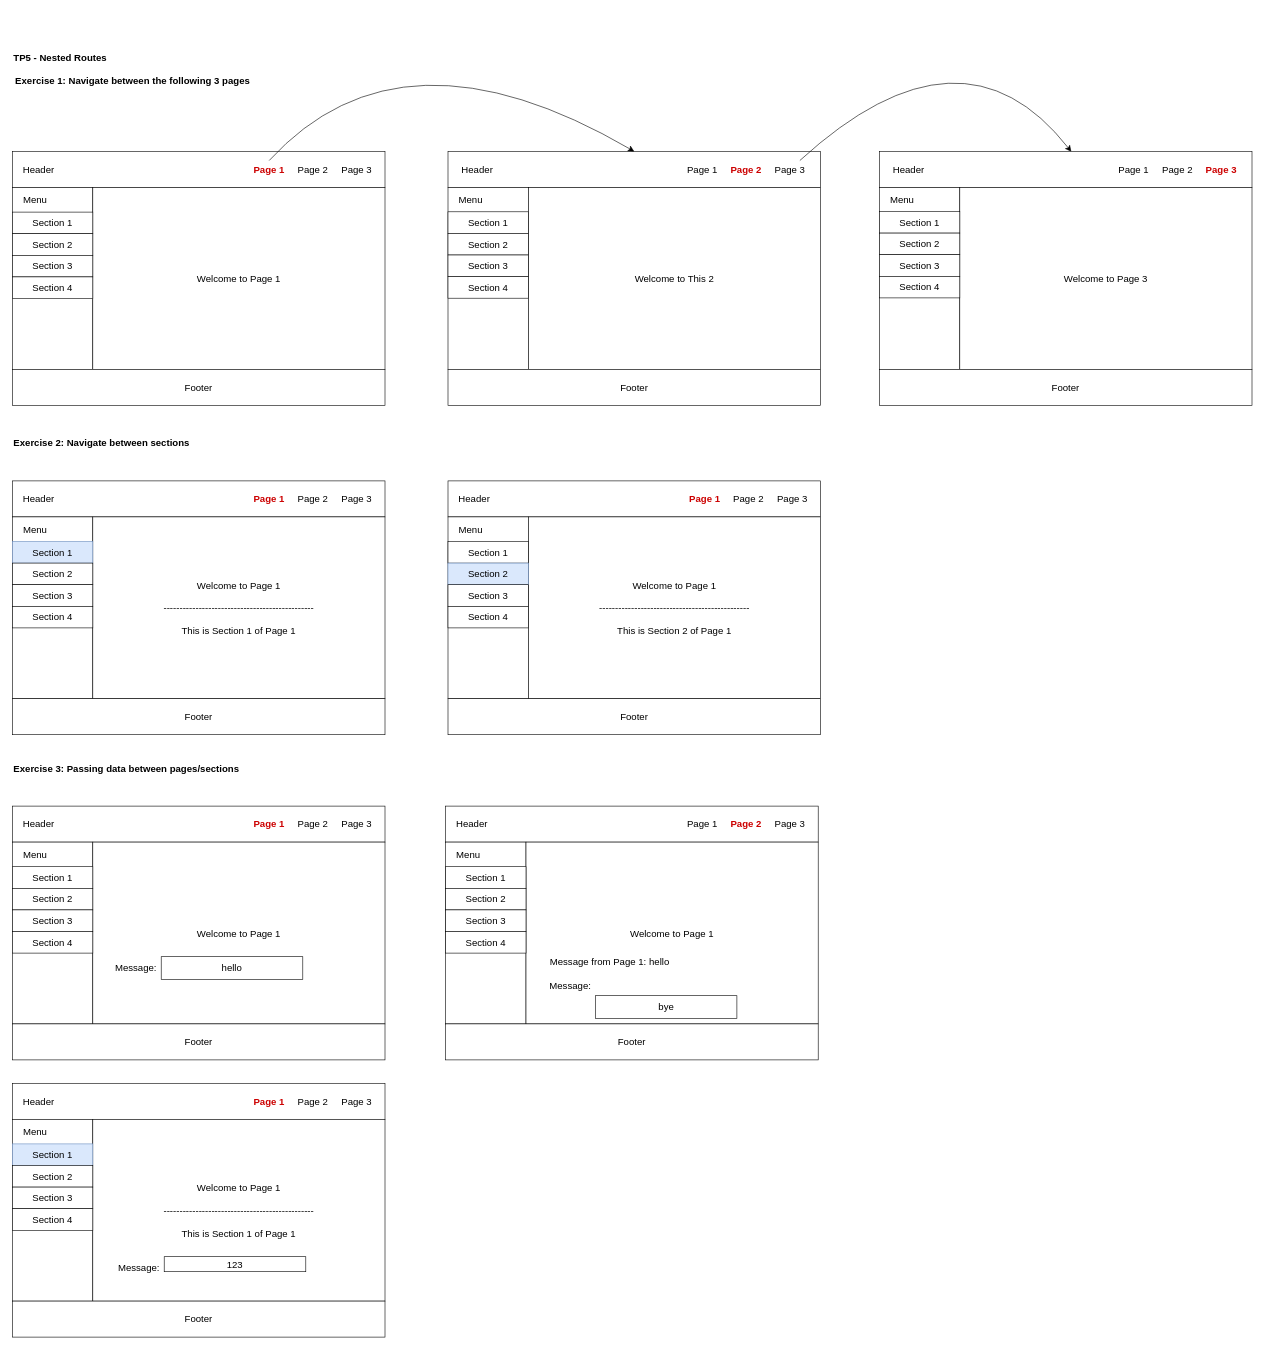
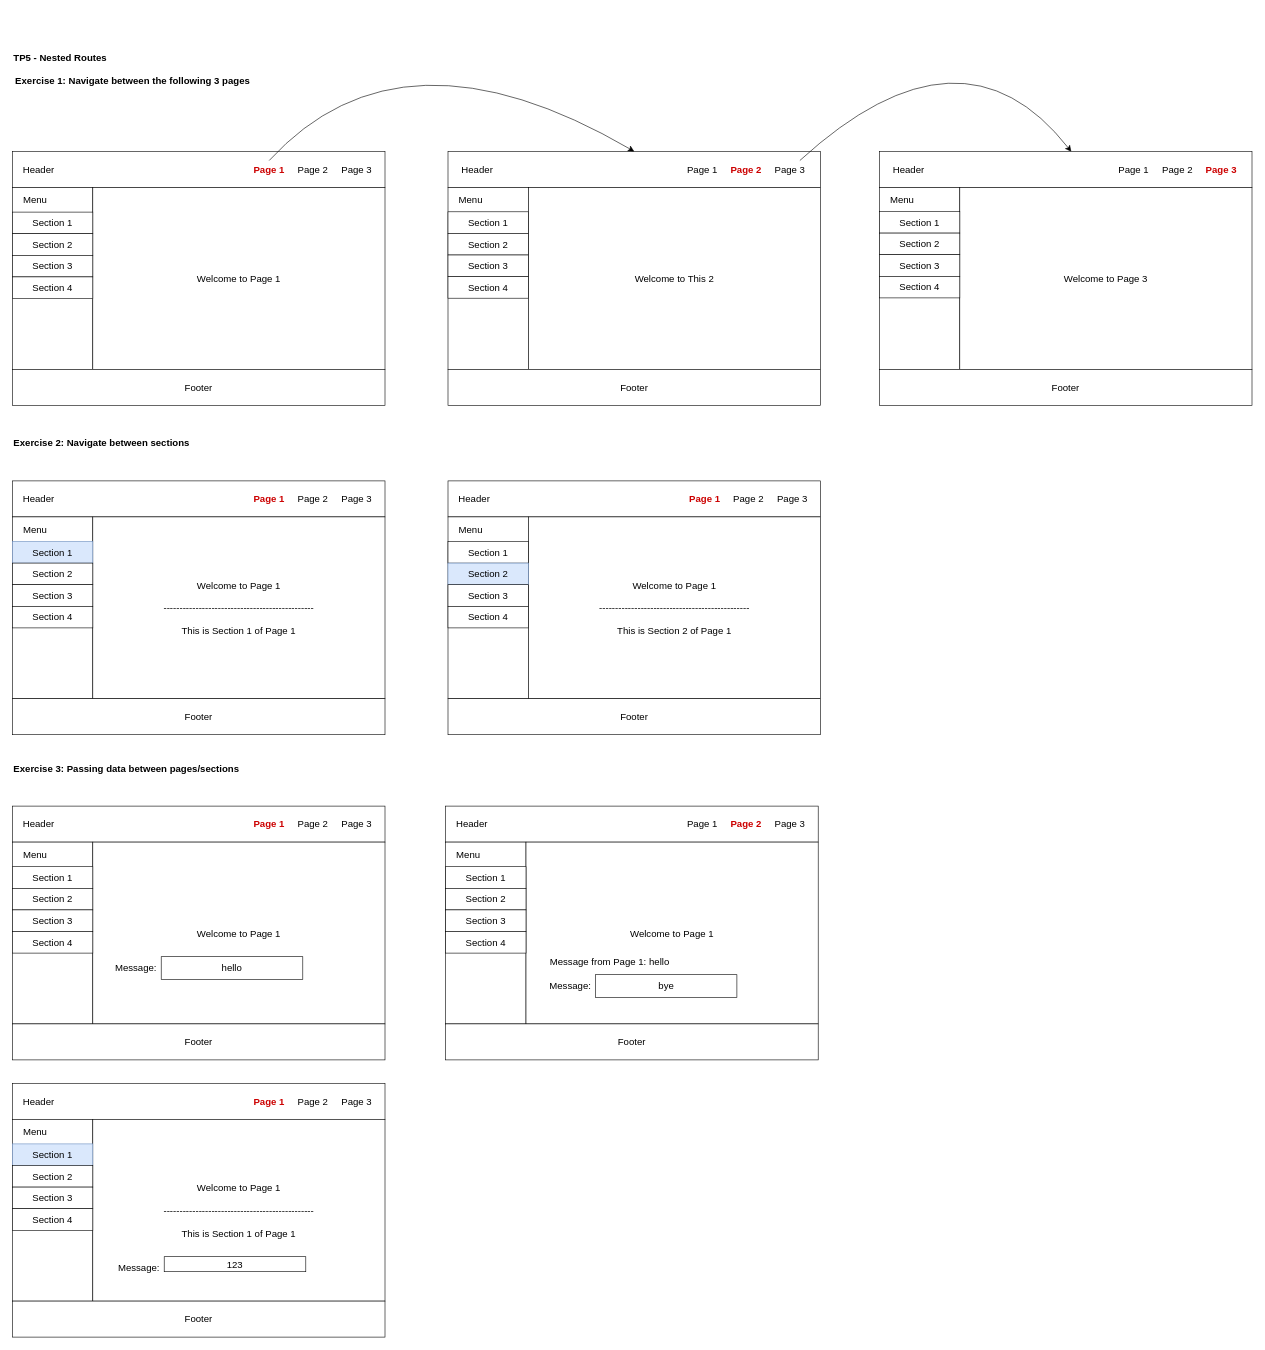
node "bye": moved (666, 1007) -> (666, 986)
